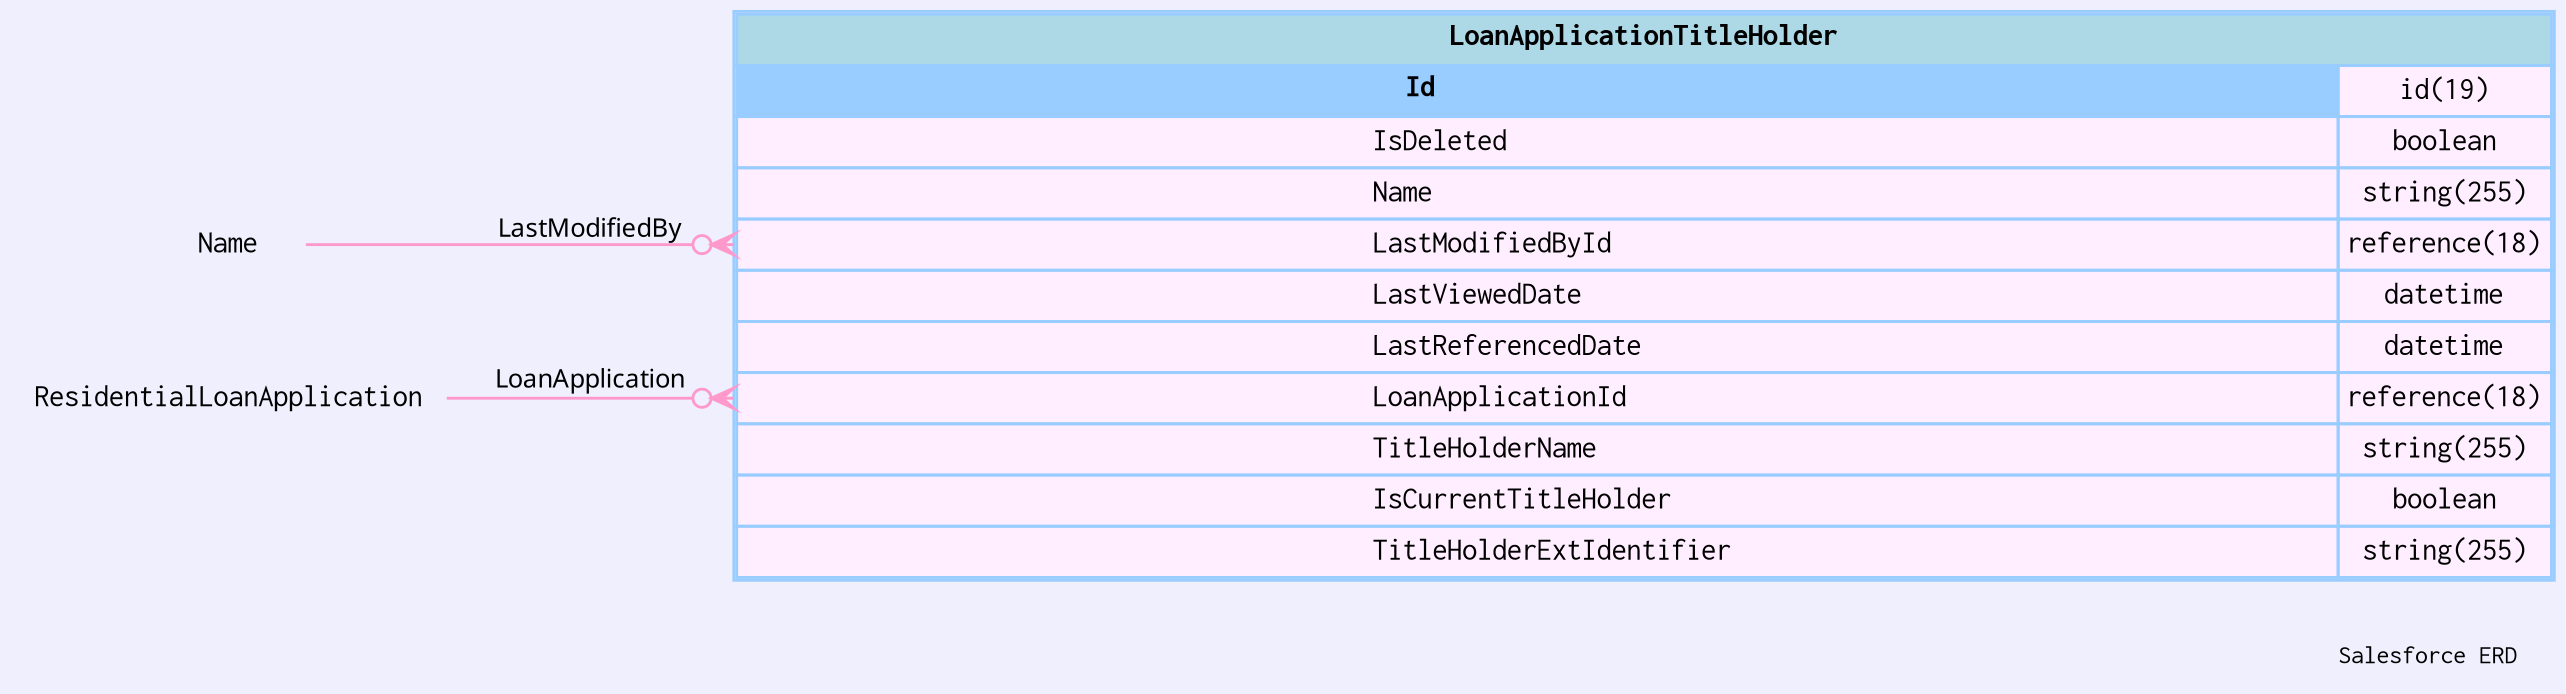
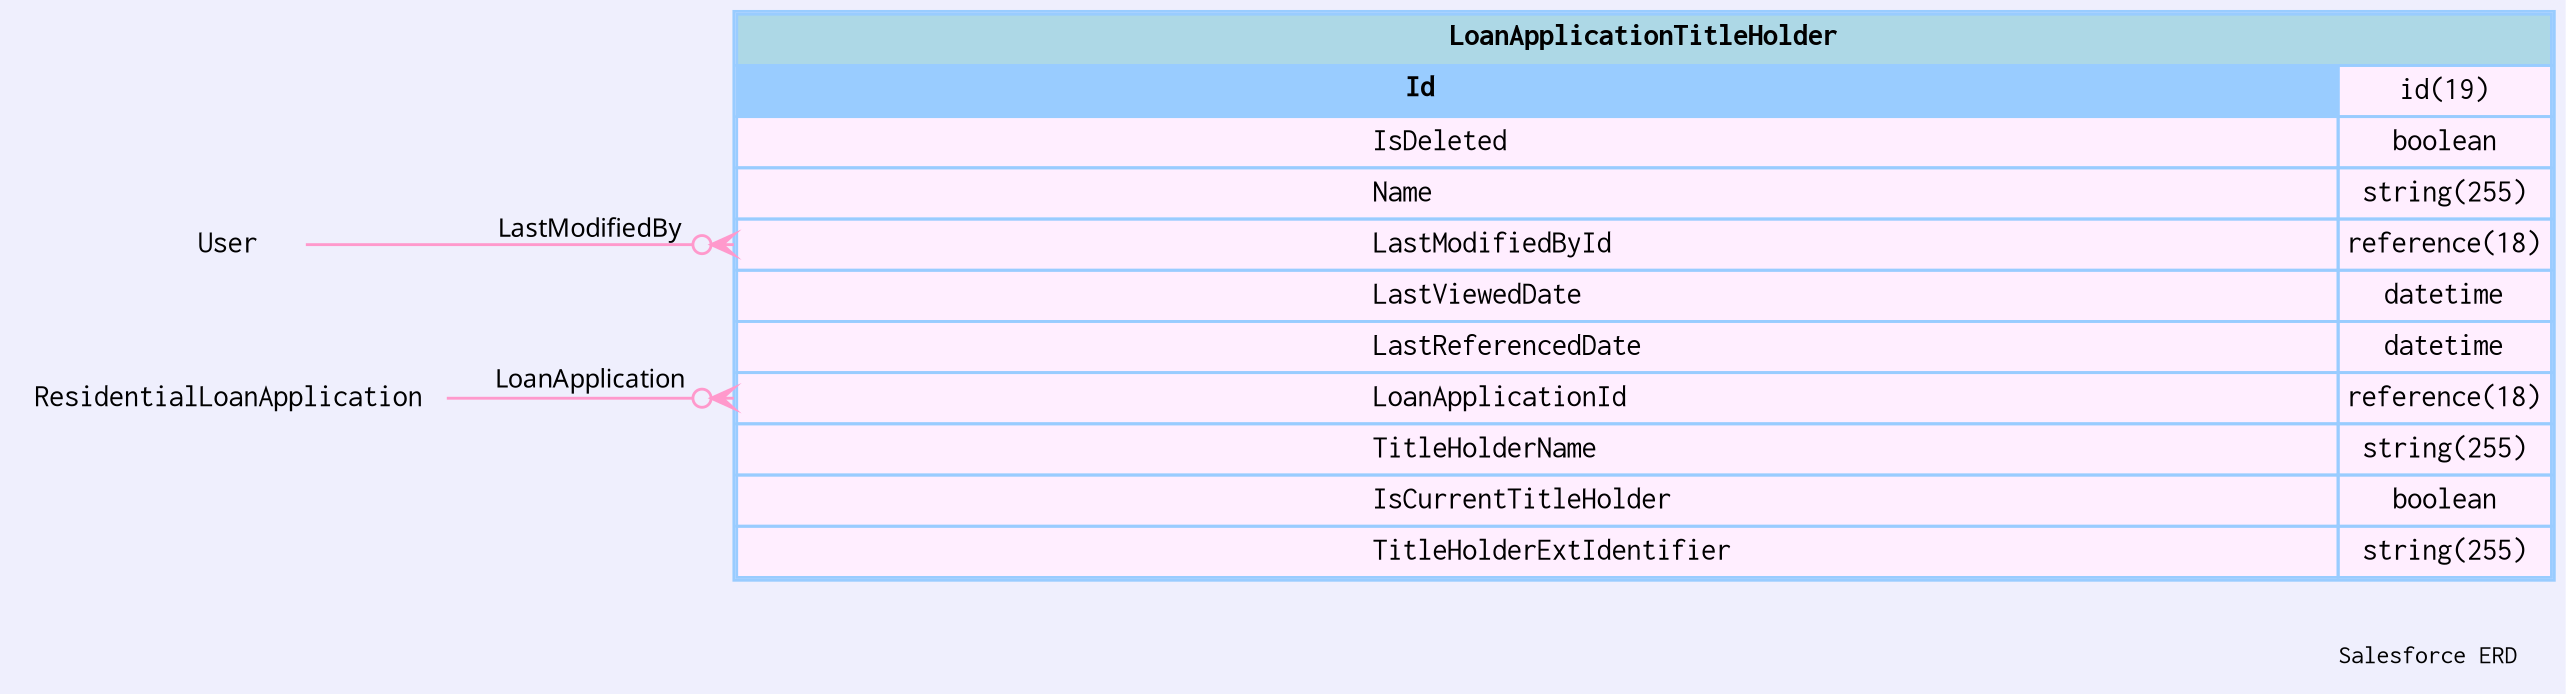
node "Name": label "Name" -> "User"
